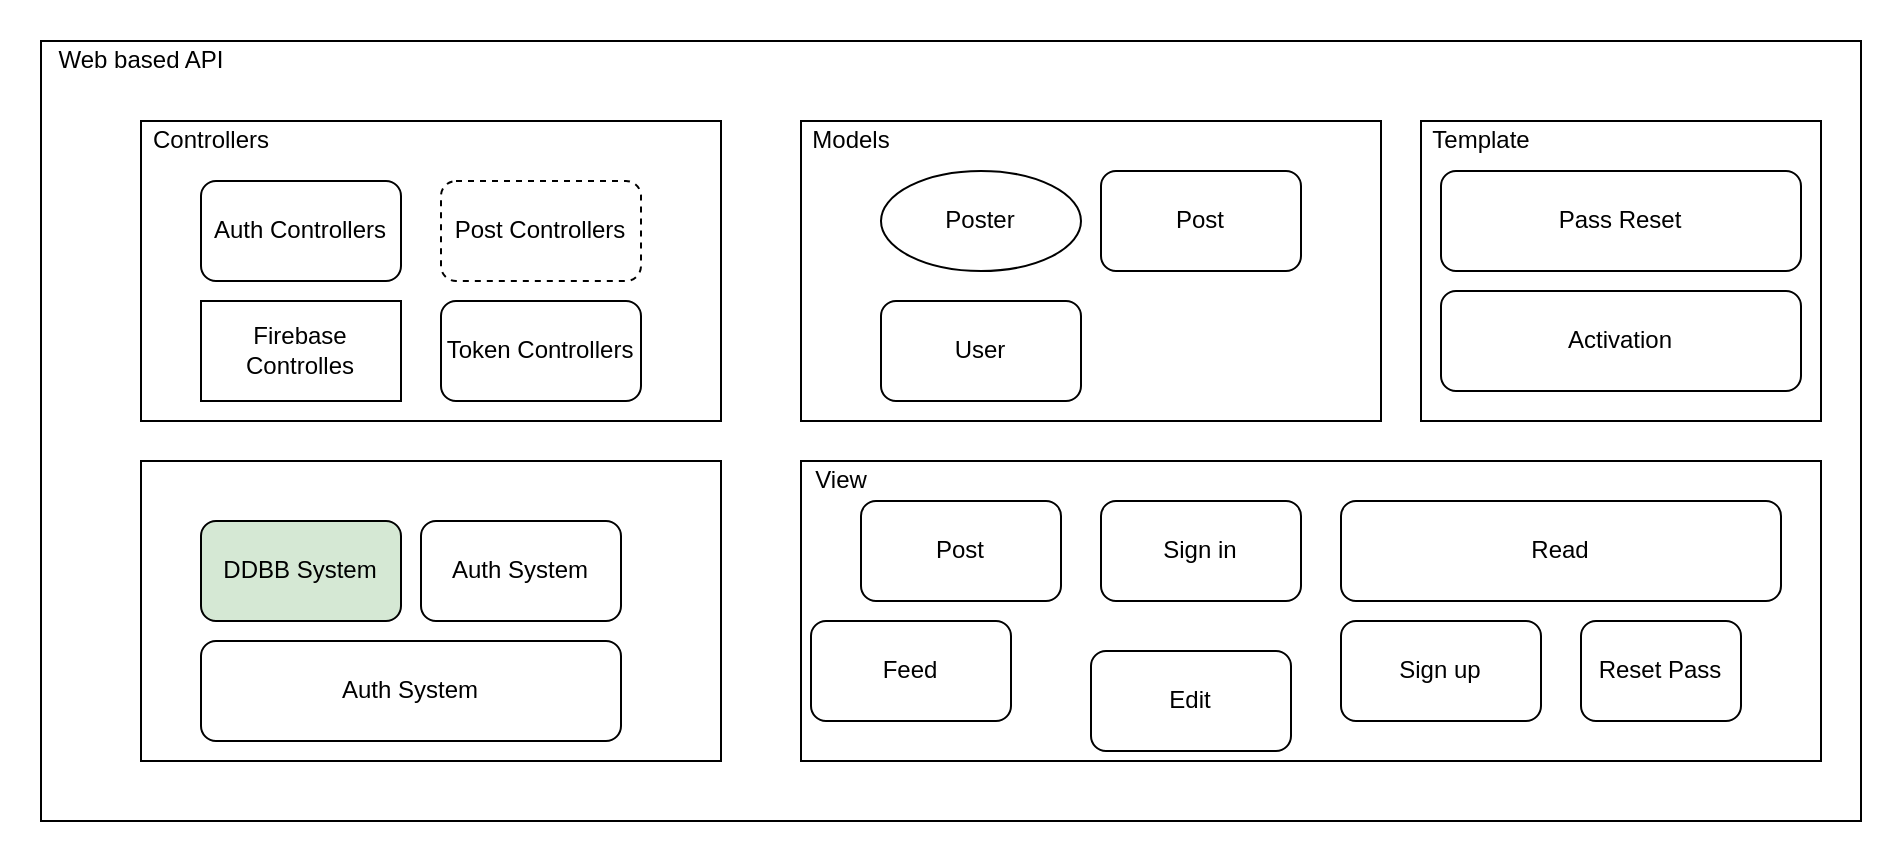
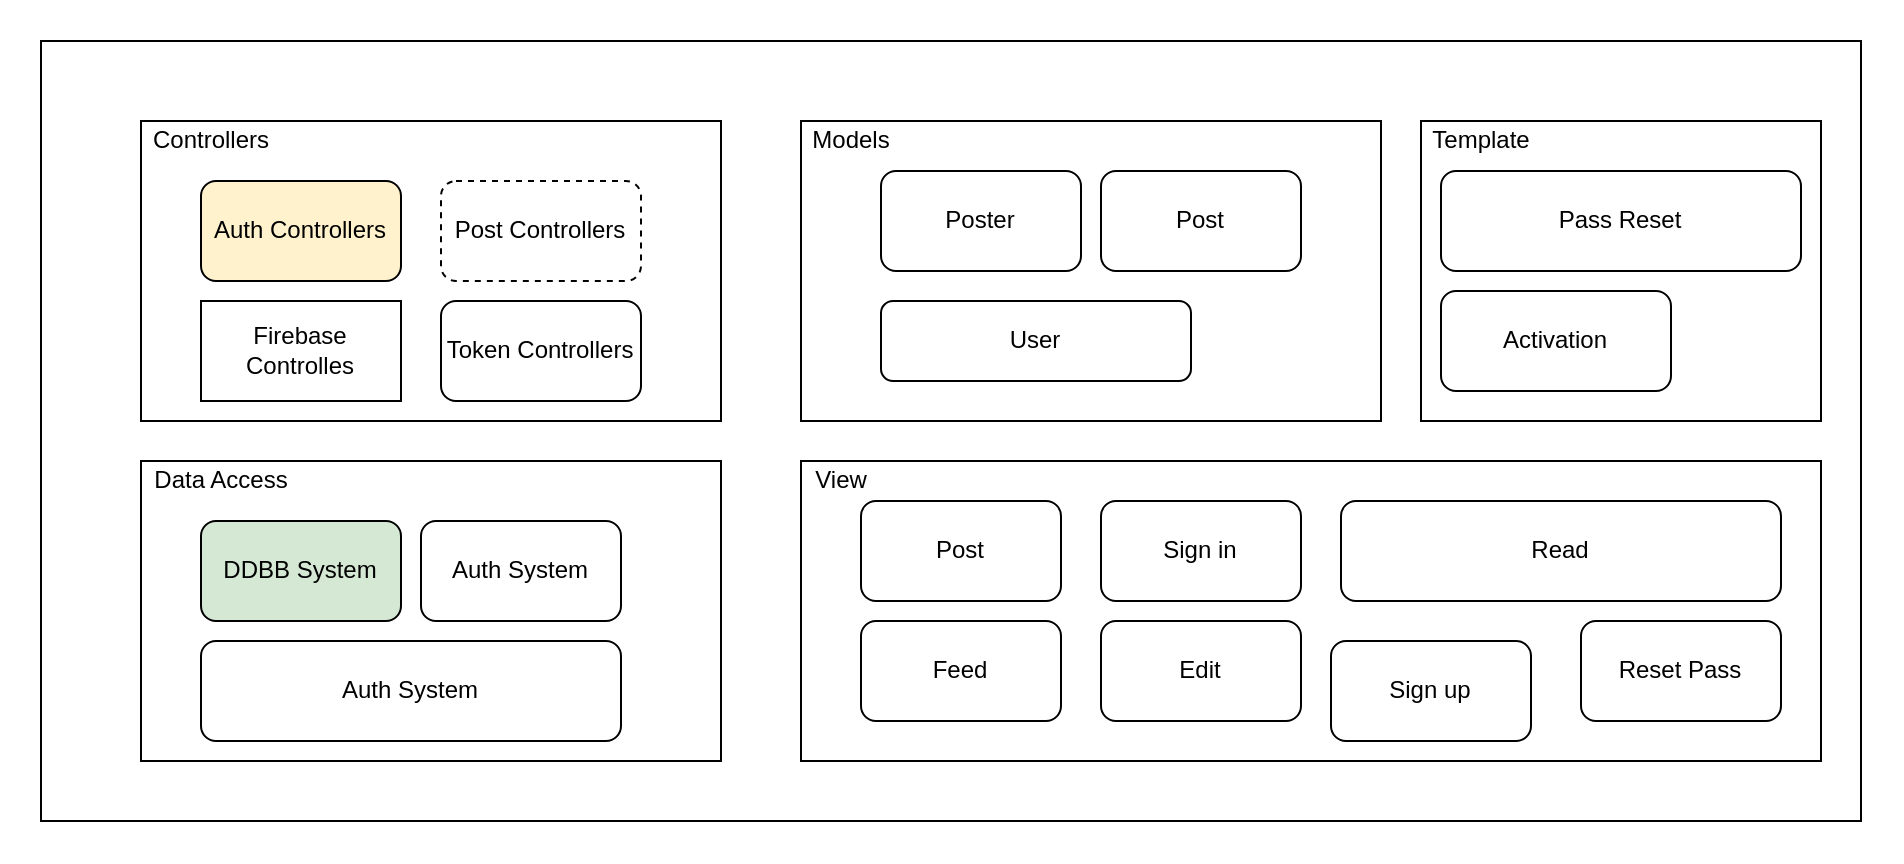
node "Web based API": removed
node "Poster": shape ellipse -> rounded rectangle
node "Auth Controllers": fillcolor #ffffff -> #fff2cc
node "Activation": size 360x100 -> 230x100
node "User": size 200x100 -> 310x80
node "Data Access": added
node "Feed": moved (911, 671) -> (961, 671)
node "Sign up": moved (1441, 671) -> (1431, 691)
node "Reset Pass": size 160x100 -> 200x100
node "Edit": moved (1191, 701) -> (1201, 671)
